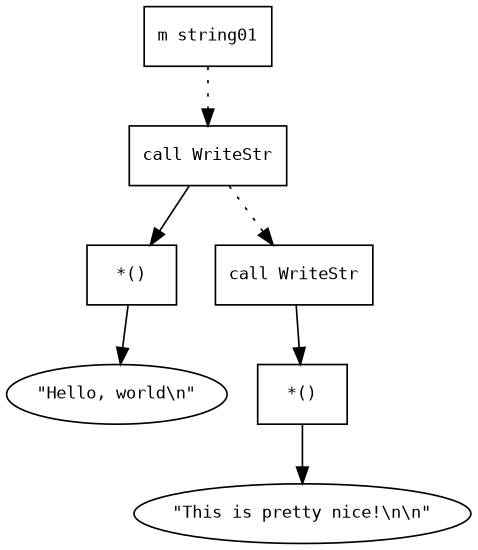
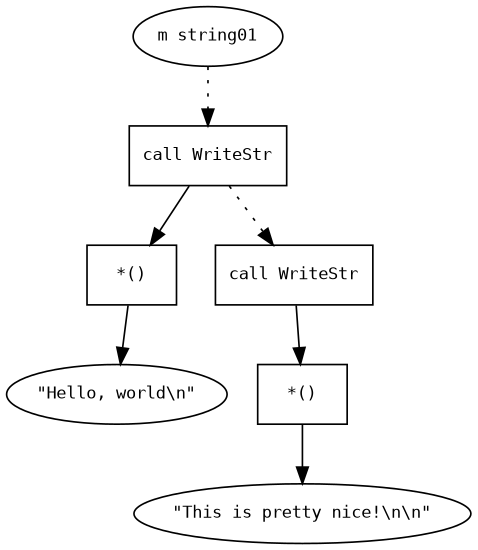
node "m string01": shape box -> ellipse
